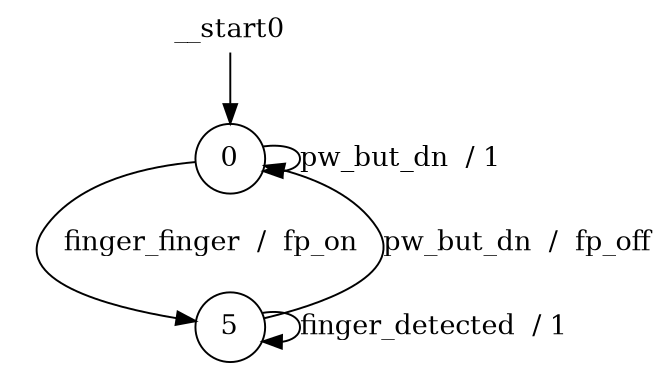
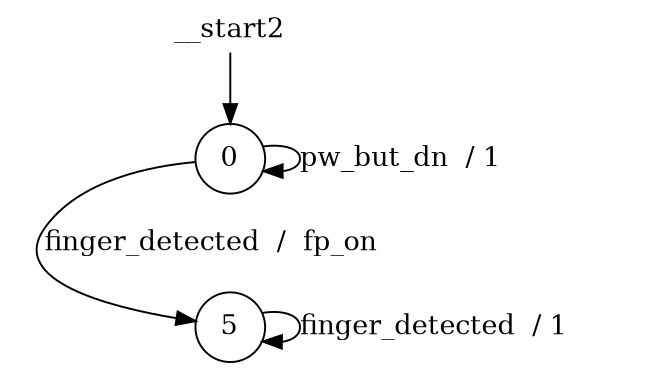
node "__start0": label "__start0" -> "__start2"
edge "0" -> "5": label "finger_finger  /  fp_on" -> "finger_detected  /  fp_on"
edge "5" -> "0": removed, label "pw_but_dn  /  fp_off"
